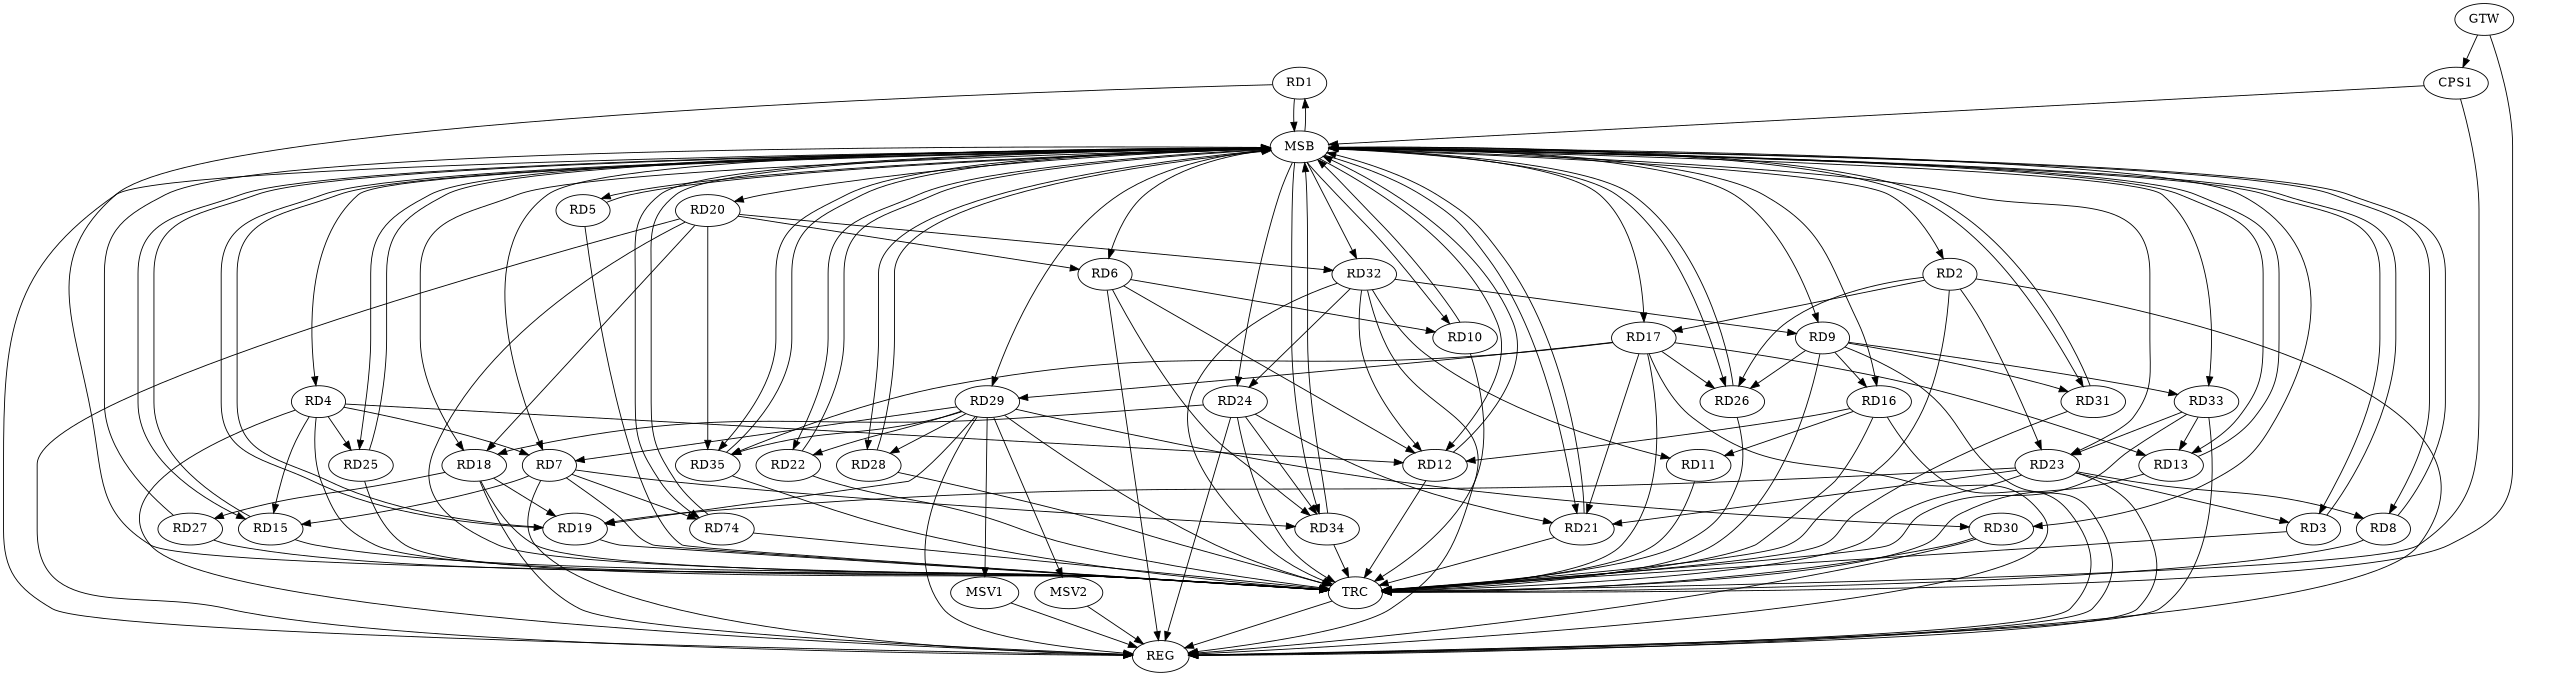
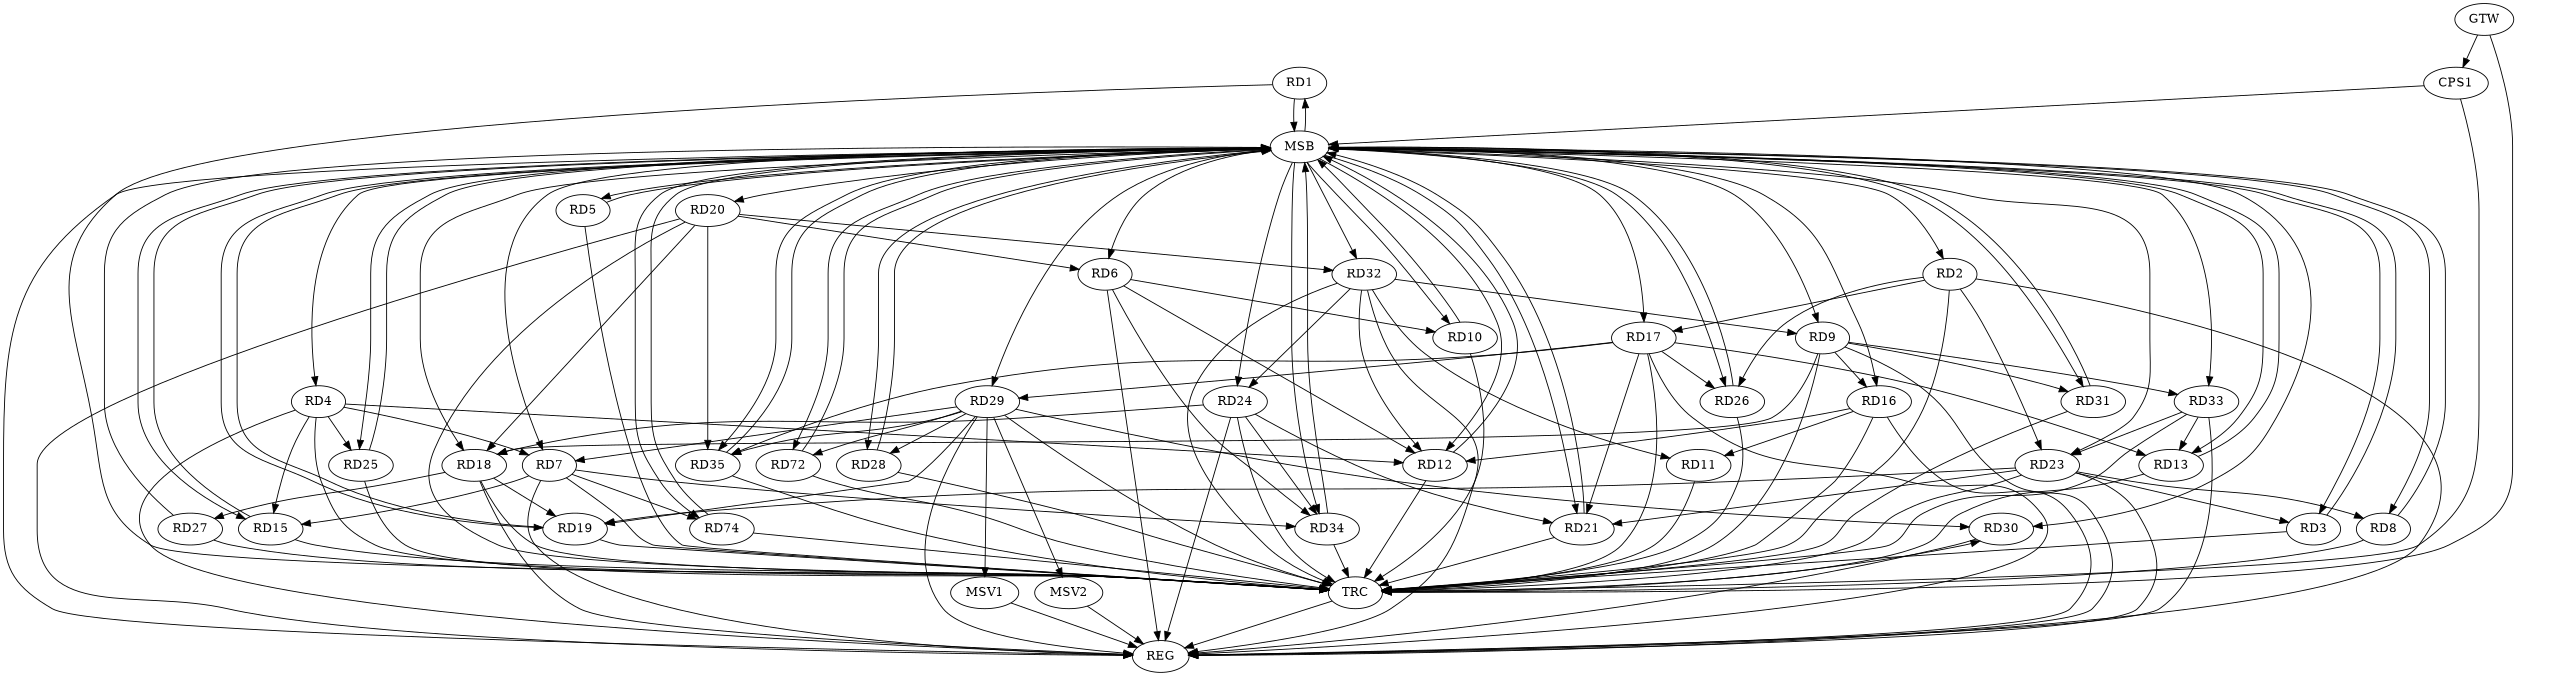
edge "RD9" -> "RD26": now "RD9" -> "RD18"
node "RD22": label "RD22" -> "RD72"
edge "RD30" -> "TRC": reversed
